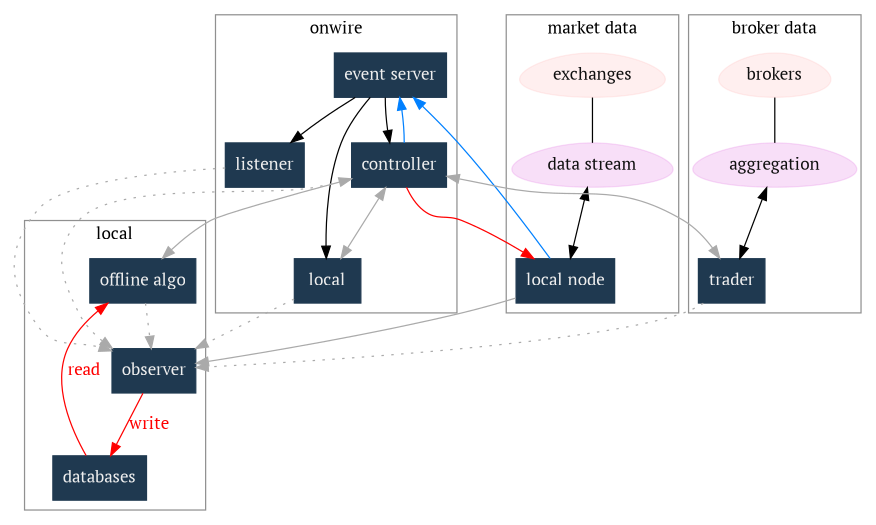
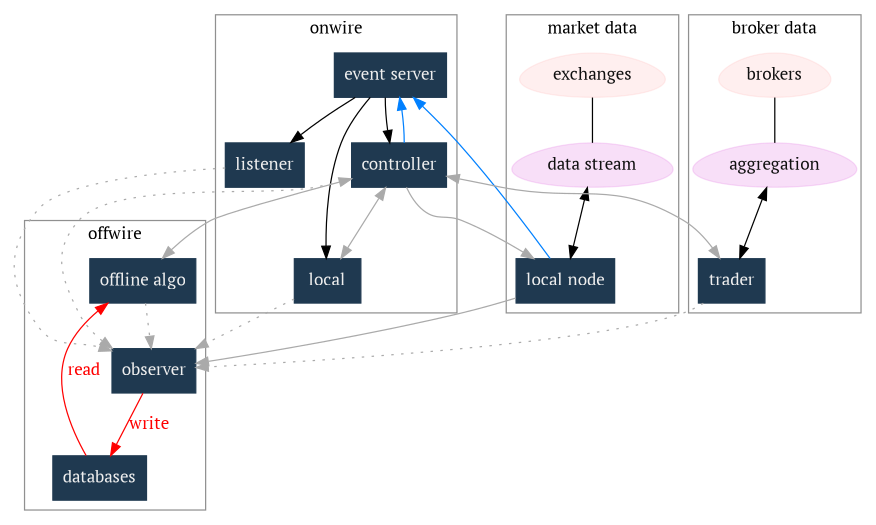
edge "controller" -> "local node": color red -> #aaaaaa
cluster "local": label "local" -> "offwire"
